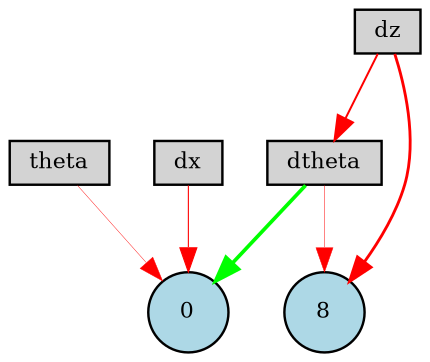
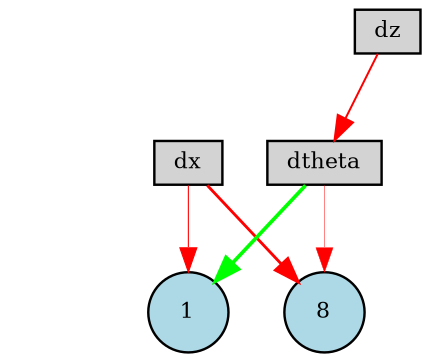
node "theta": removed
edge "dz" -> "8": now "dx" -> "8"
node "0": label "0" -> "1"
